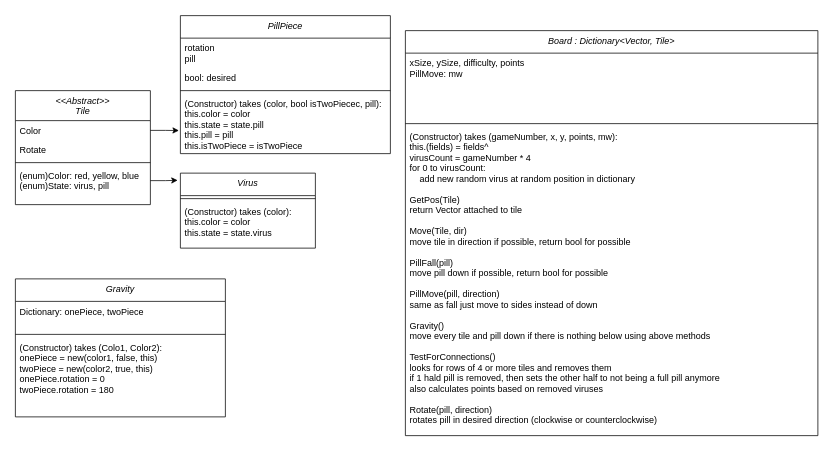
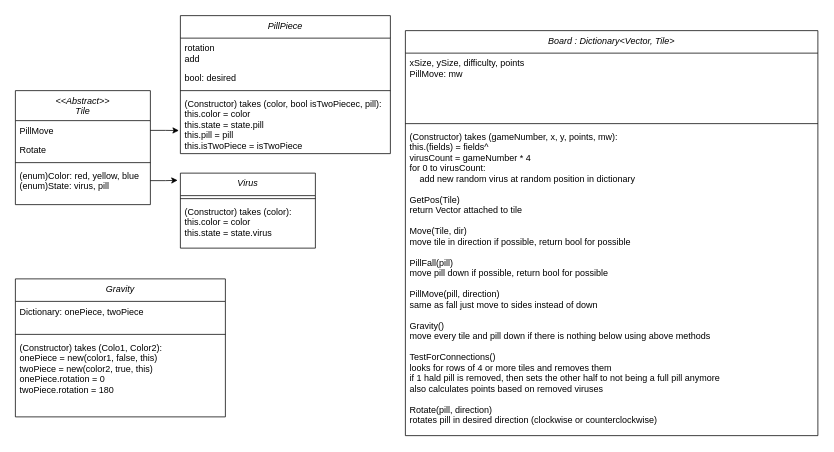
node "rotation pill": label "rotation pill" -> "rotation add"
node "Color": label "Color" -> "PillMove"
